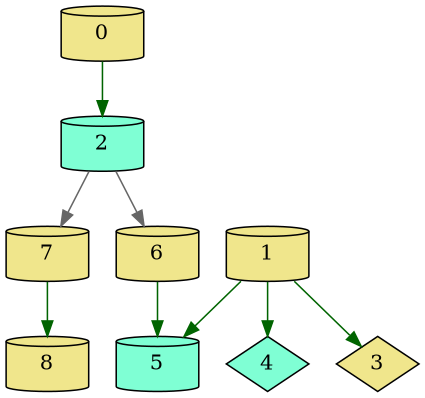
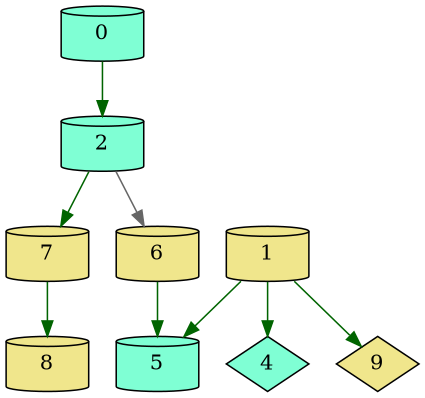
node "0": fillcolor khaki -> aquamarine
edge "2" -> "7": color gray40 -> darkgreen
node "3": label "3" -> "9"
